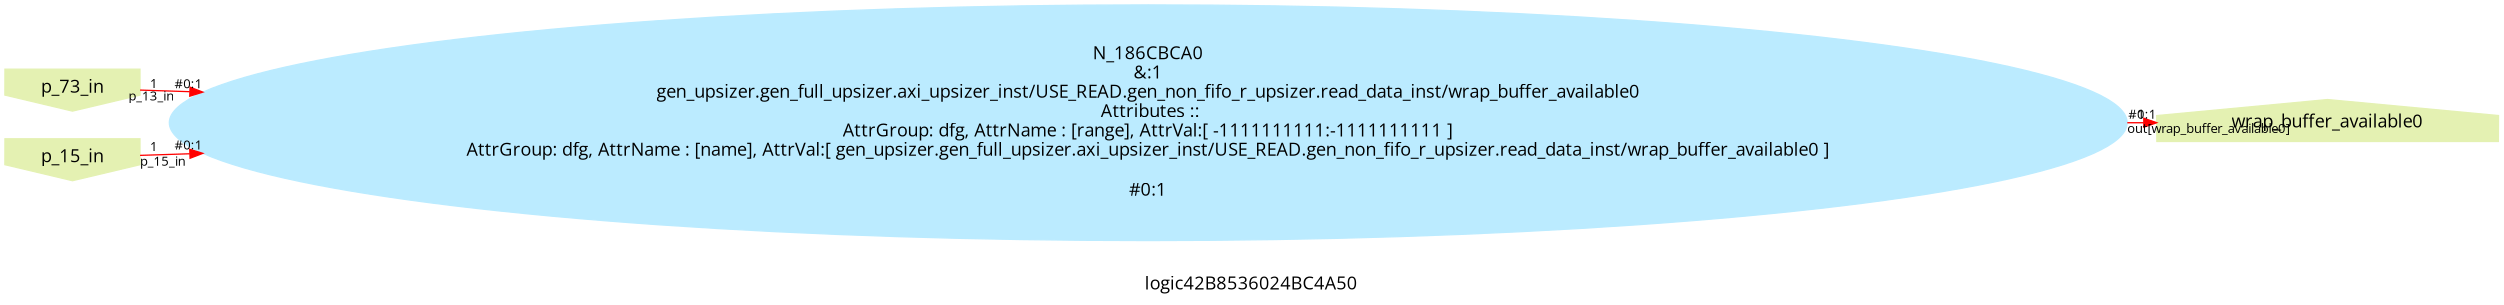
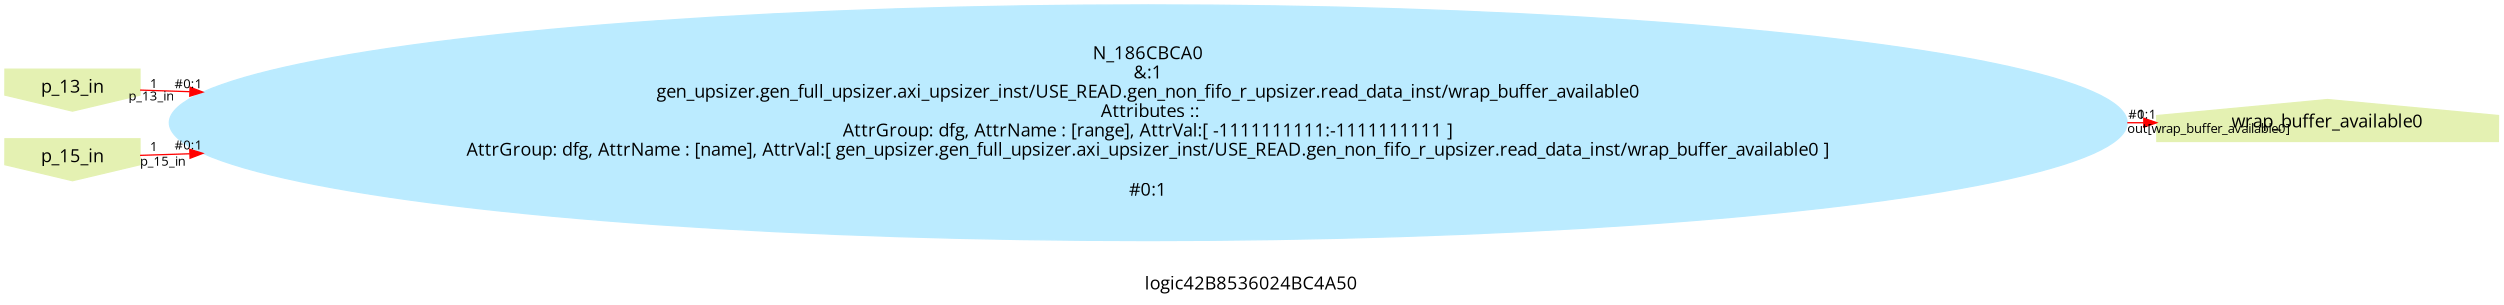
node "p_73_in": label "p_73_in" -> "p_13_in"
